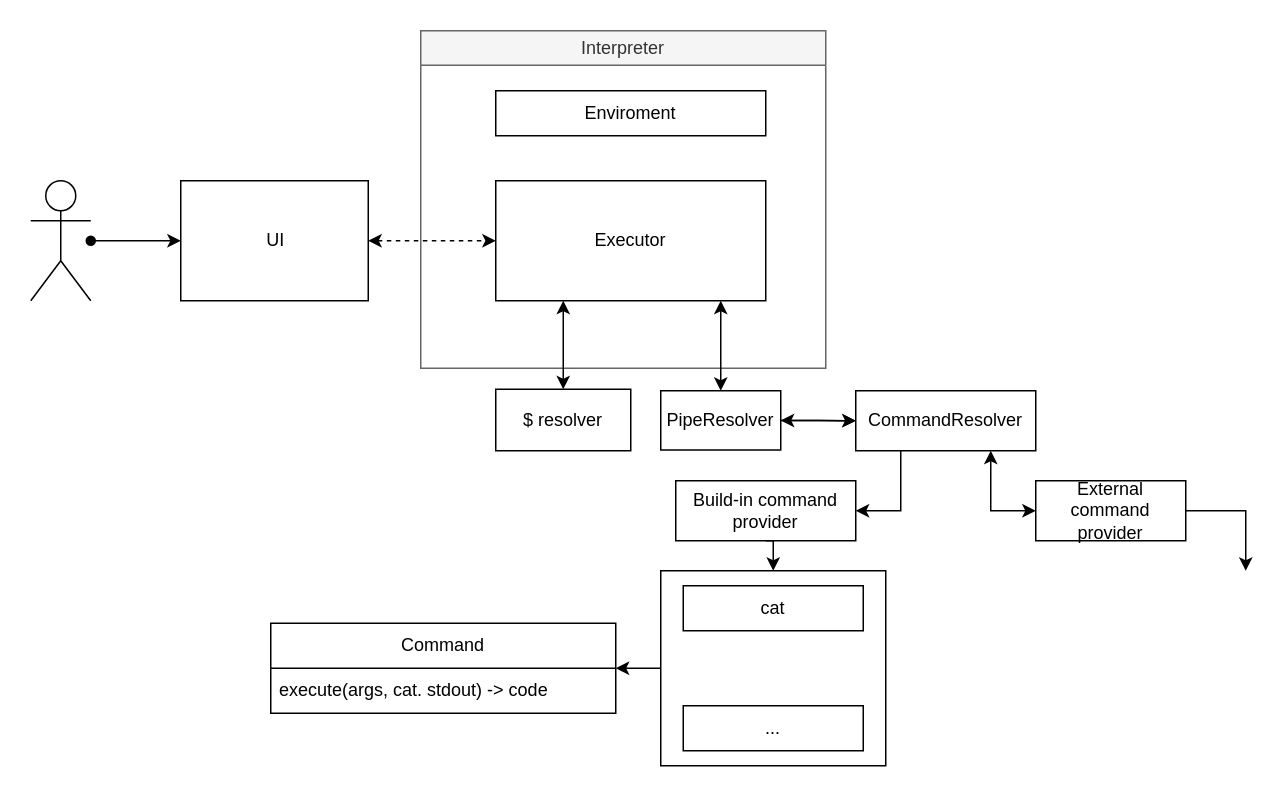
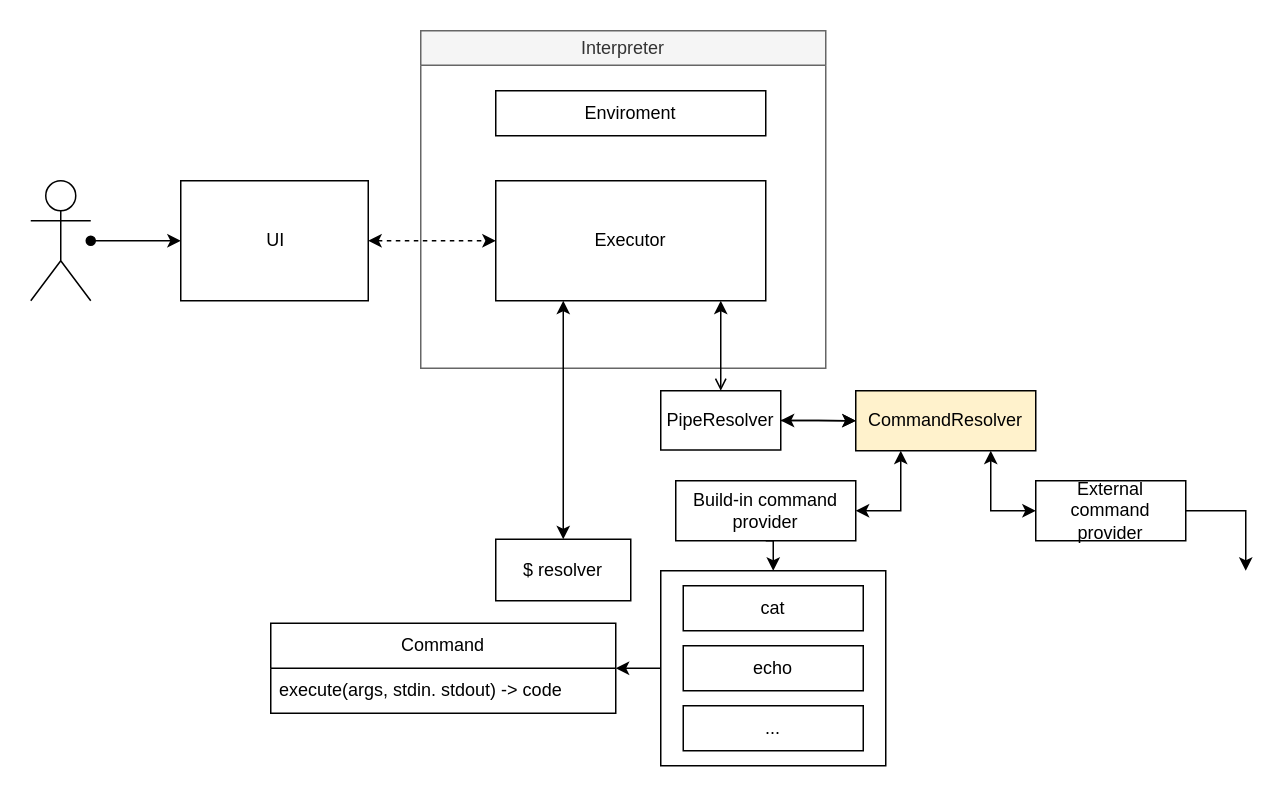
edge "Executor" -- "PipeResolver": arrowhead classic -> open
node "$ resolver": moved (563, 420) -> (563, 570)
node "CommandResolver": fillcolor #ffffff -> #fff2cc
edge "CommandResolver" -> "Build-in command provider": arrowhead none -> classic
node "echo": added
node "execute(args, cat. stdout) -> code": label "execute(args, cat. stdout) -> code" -> "execute(args, stdin. stdout) -> code"
